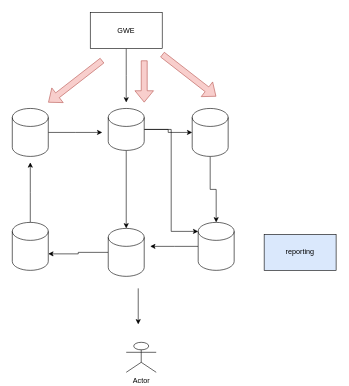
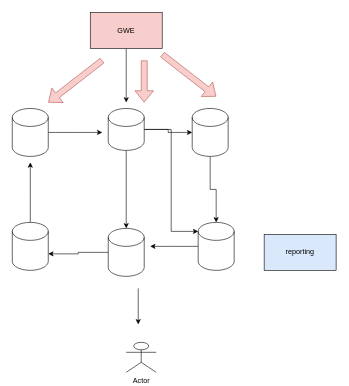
node "GWE": fillcolor #ffffff -> #f8cecc
